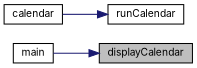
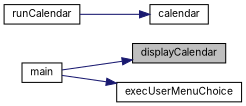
edge "calendar" -> "runCalendar": reversed
node "execUserMenuChoice": added
